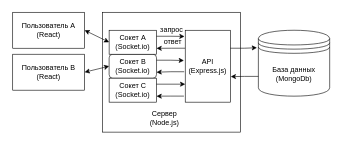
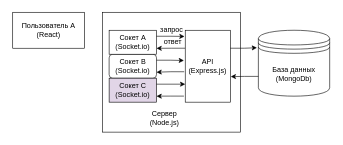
edge "Пользователь A (React)" -- "Сокет А (Socket.io)": removed
edge "Сокет B (Socket.io)" -- "Пользователь В (React)": removed
node "Пользователь В (React)": removed
node "Сокет C (Socket.io)": fillcolor #ffffff -> #e1d5e7
